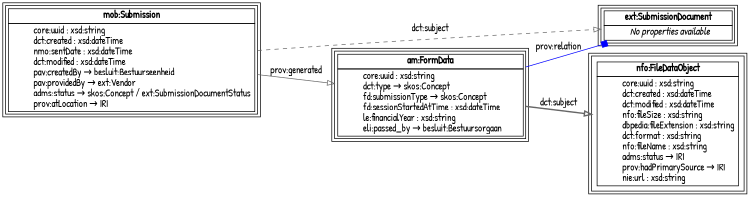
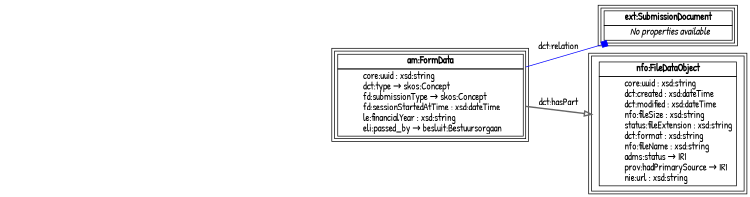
edge "am:FormData" -> "ext:SubmissionDocument": label "prov:relation" -> "dct:relation"
node "mob:Submission": removed
edge "am:FormData" -> "nfo:FileDataObject": label "dct:subject" -> "dct:hasPart"
node "nfo:FileDataObject": text "dbpedia:fileExtension : xsd:string" -> "status:fileExtension : xsd:string"
